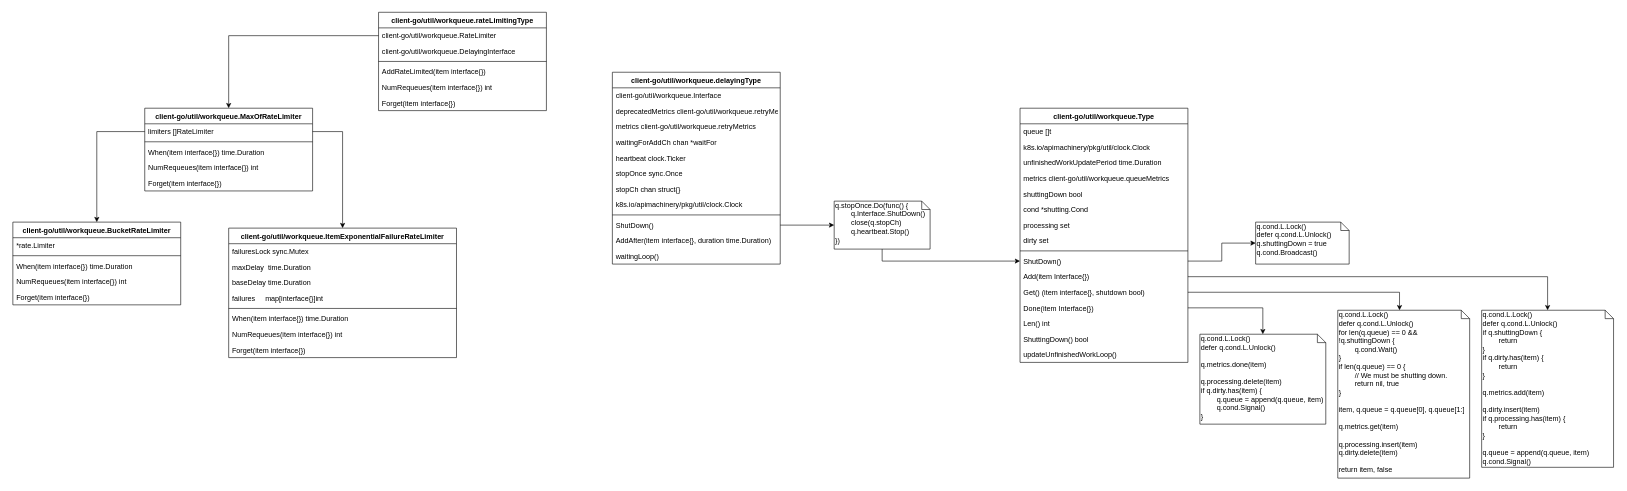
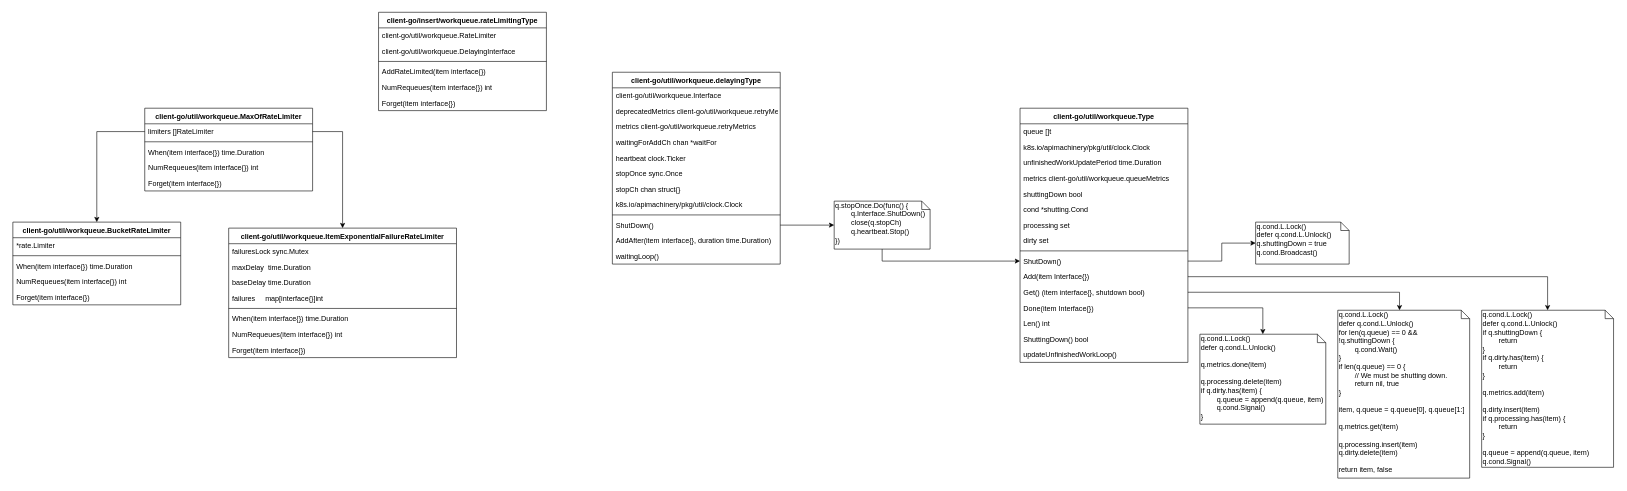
node "client-go/util/workqueue.rateLimitingType": label "client-go/util/workqueue.rateLimitingType" -> "client-go/insert/workqueue.rateLimitingType"
edge "client-go/util/workqueue.RateLimiter" -> "client-go/util/workqueue.MaxOfRateLimiter": removed
